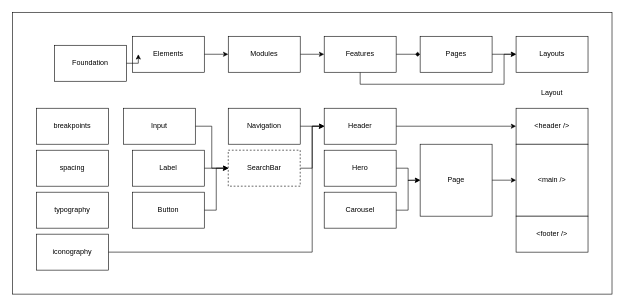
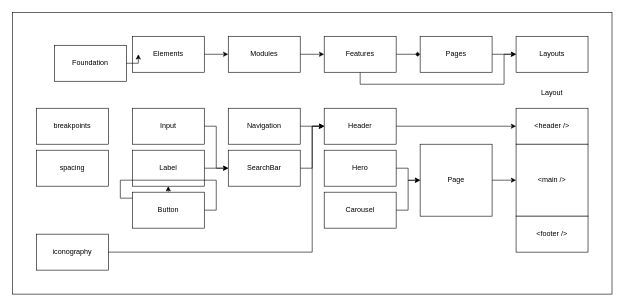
node "Input": moved (159, 126) -> (168, 126)
node "SearchBar": style dashed -> solid
edge "Button" -> "SearchBar": now "Button" -> "Label"
node "typography": removed
